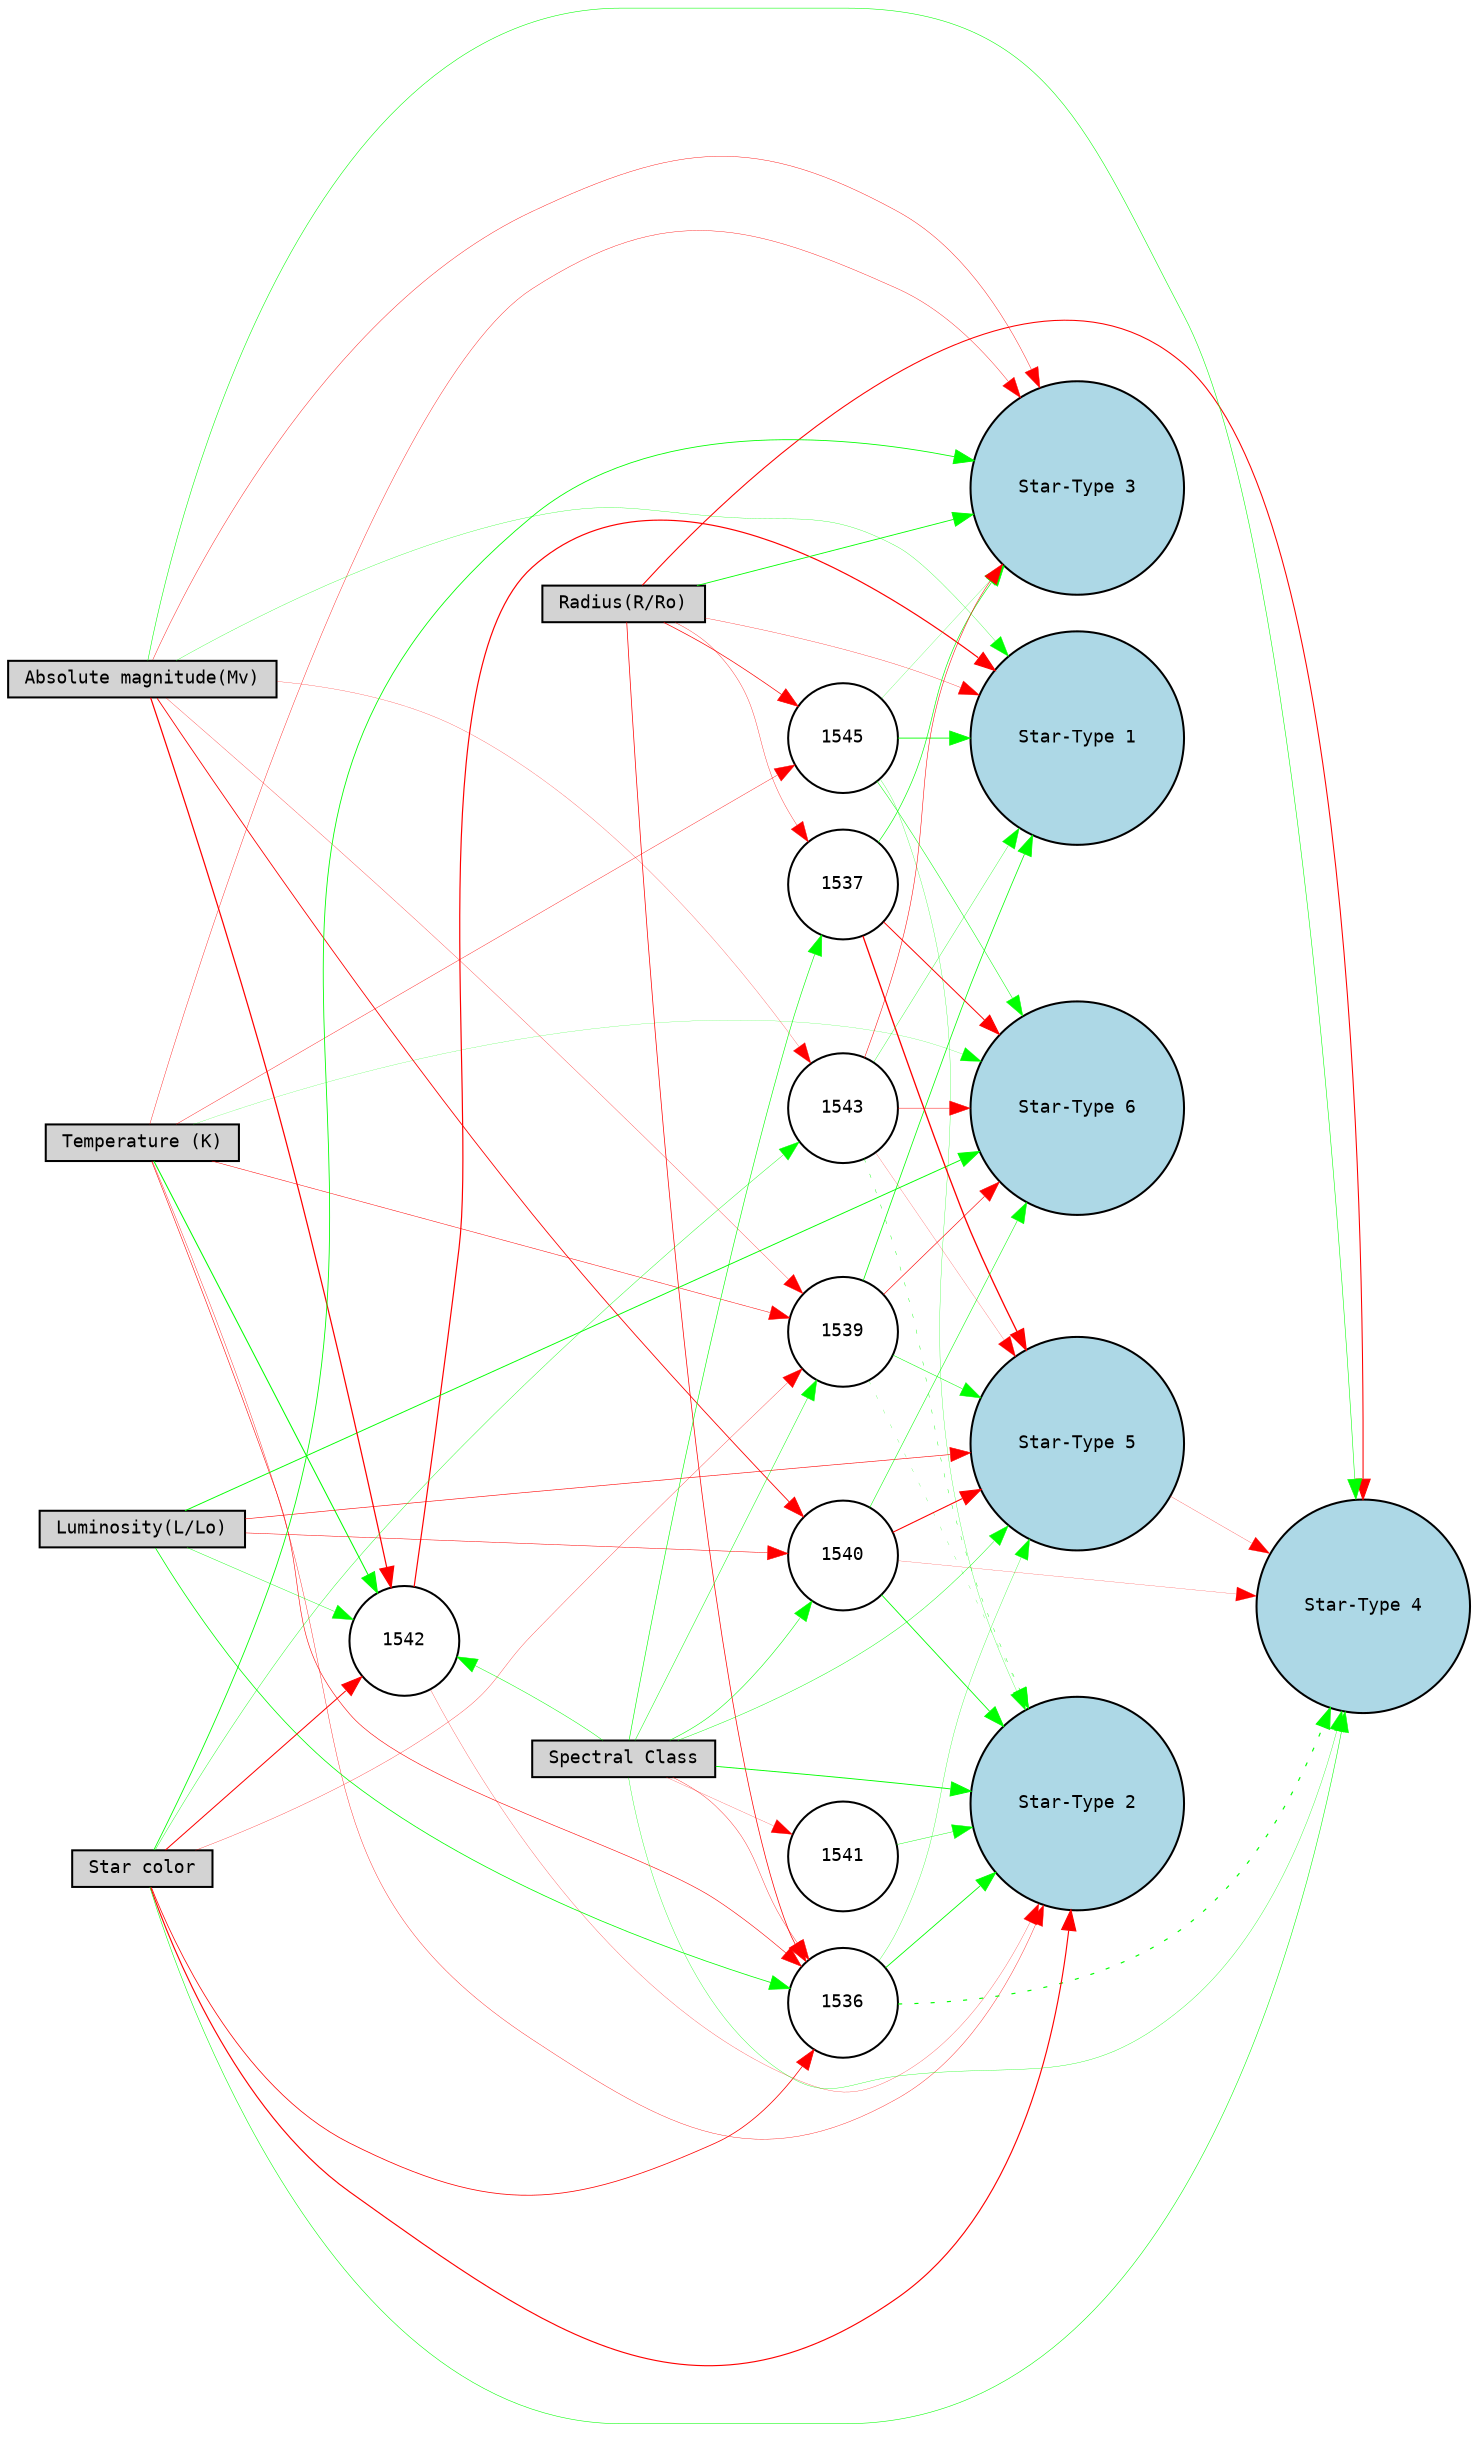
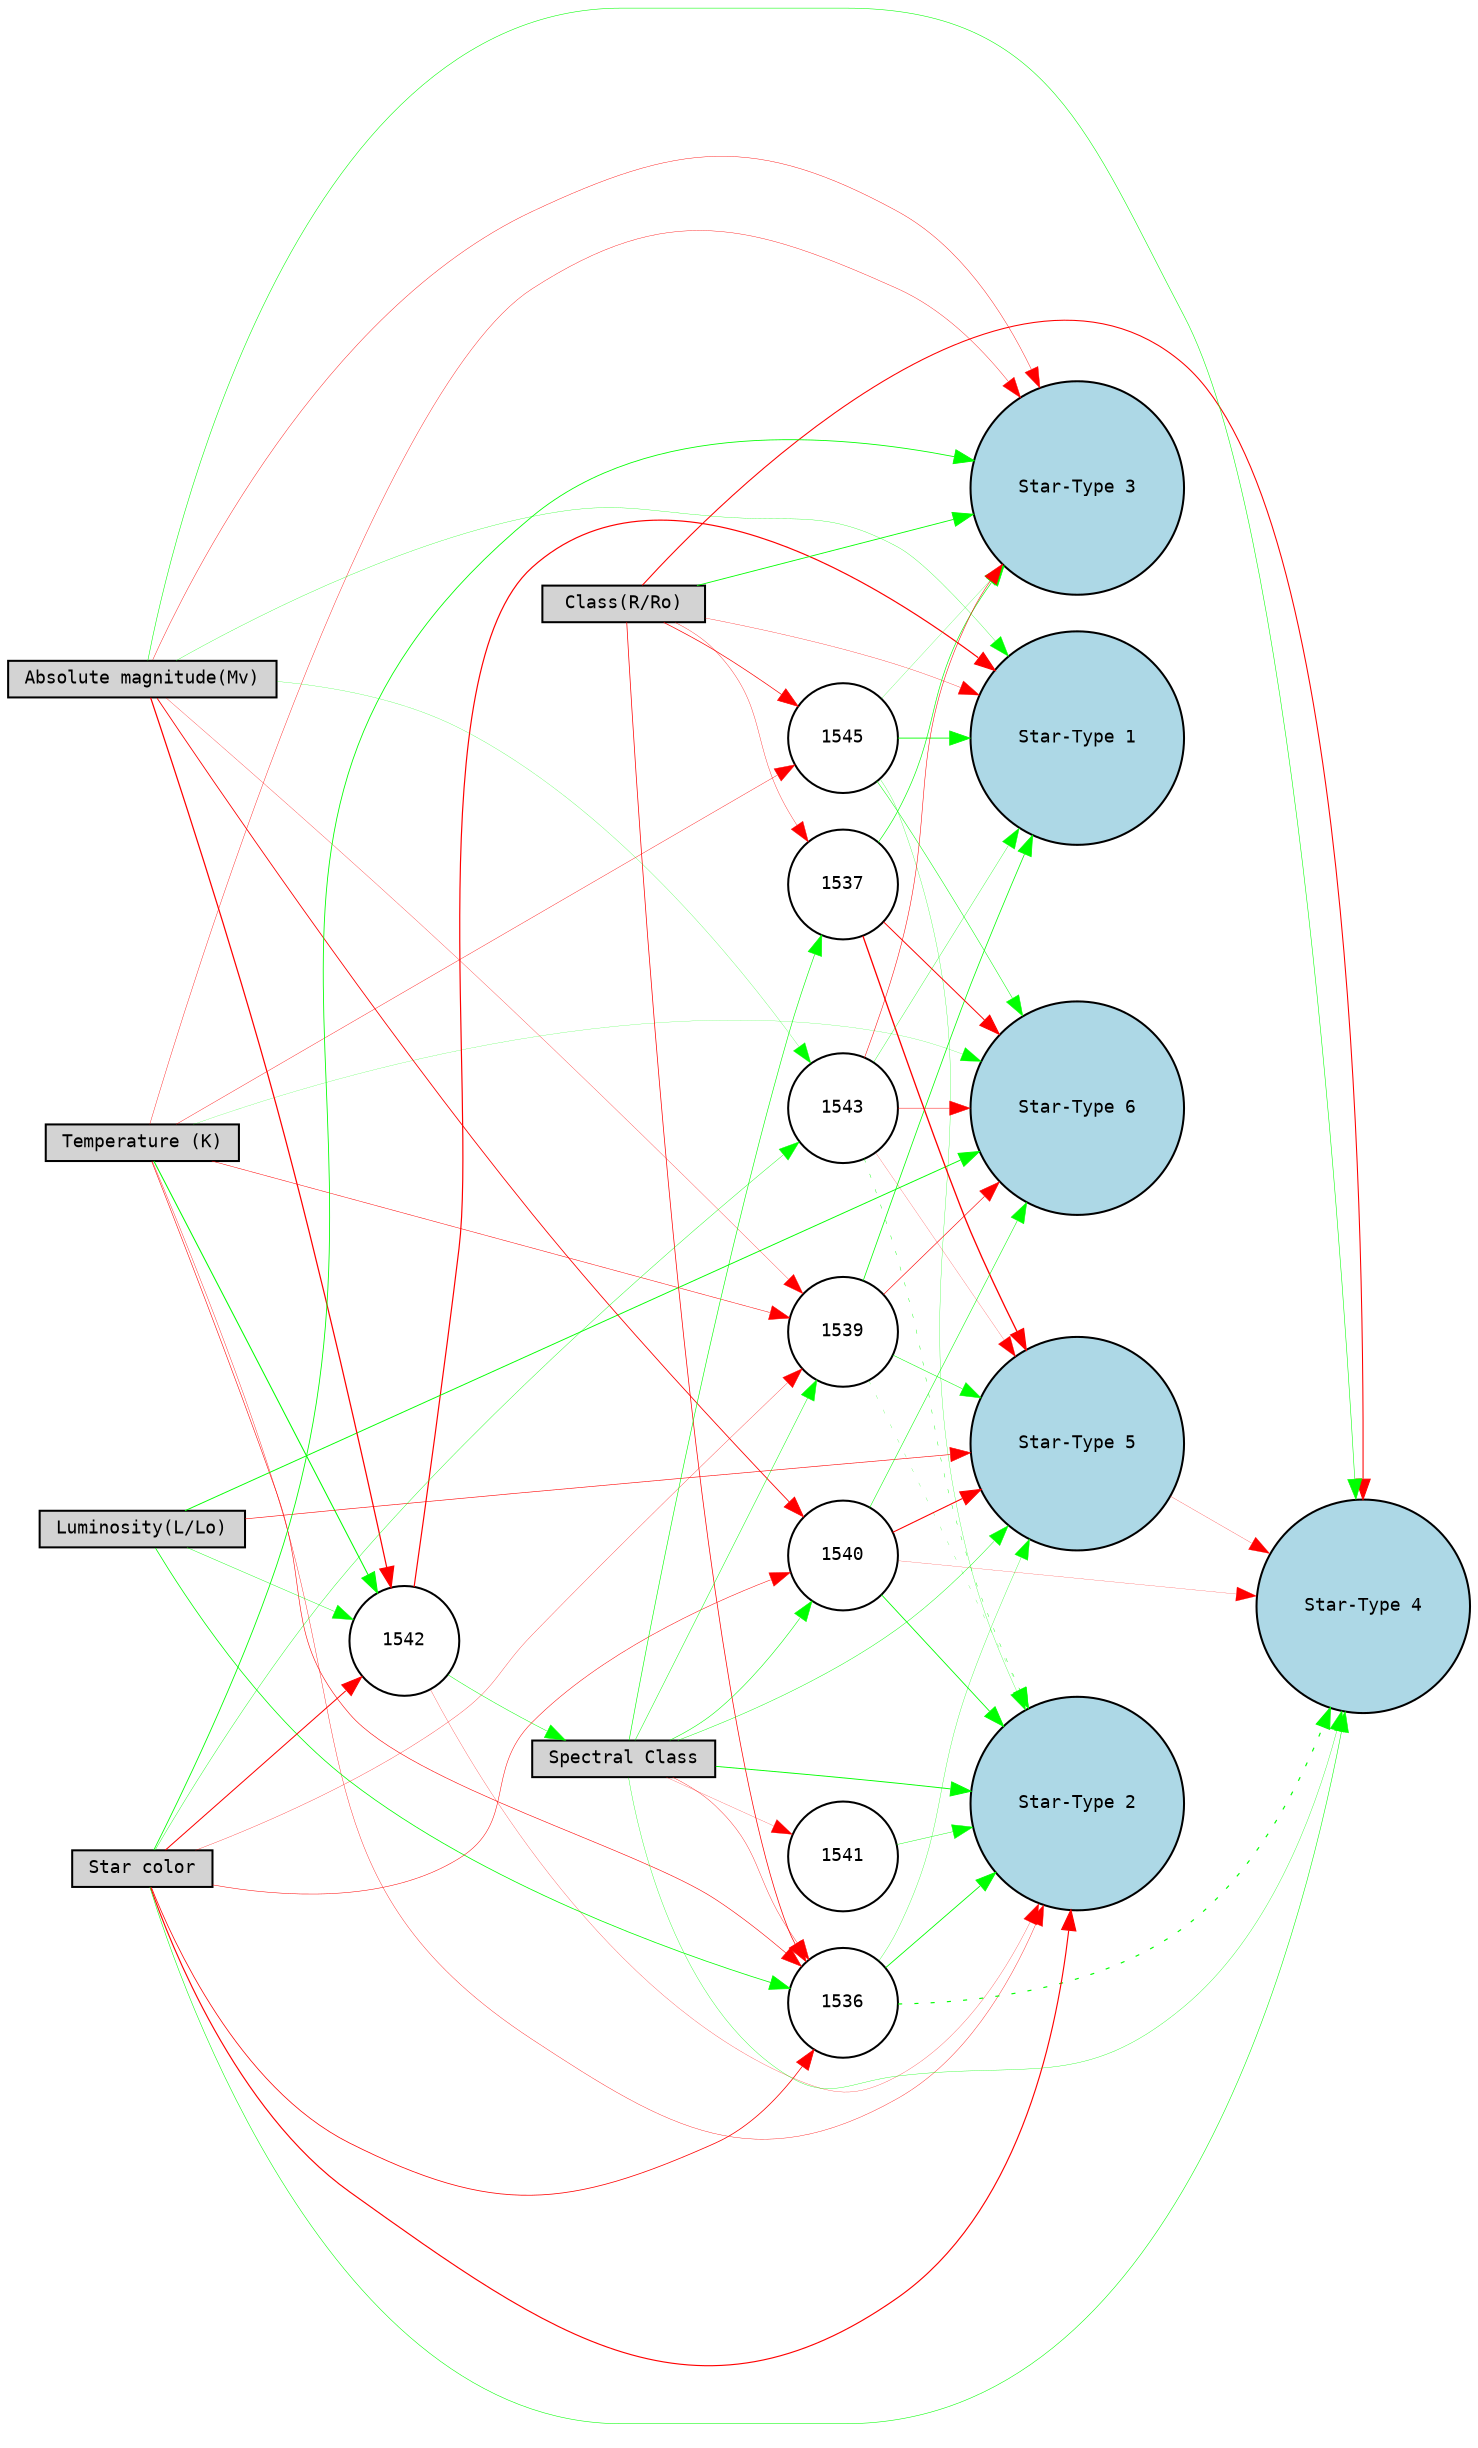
node "Radius(R/Ro)": label "Radius(R/Ro)" -> "Class(R/Ro)"
edge "Absolute magnitude(Mv)" -> "1543": color red -> green
edge "Luminosity(L/Lo)" -> "1540": now "Star color" -> "1540"
edge "Spectral Class" -> "1542": reversed
